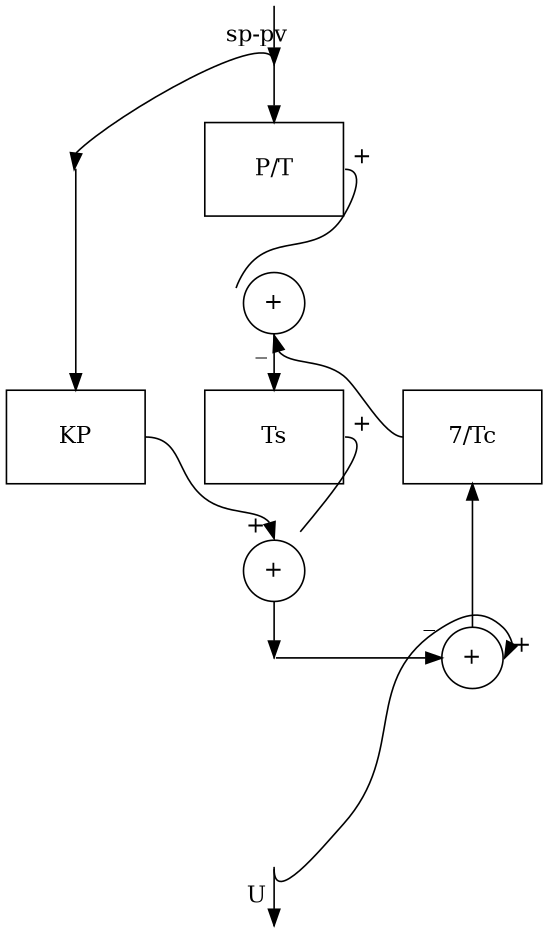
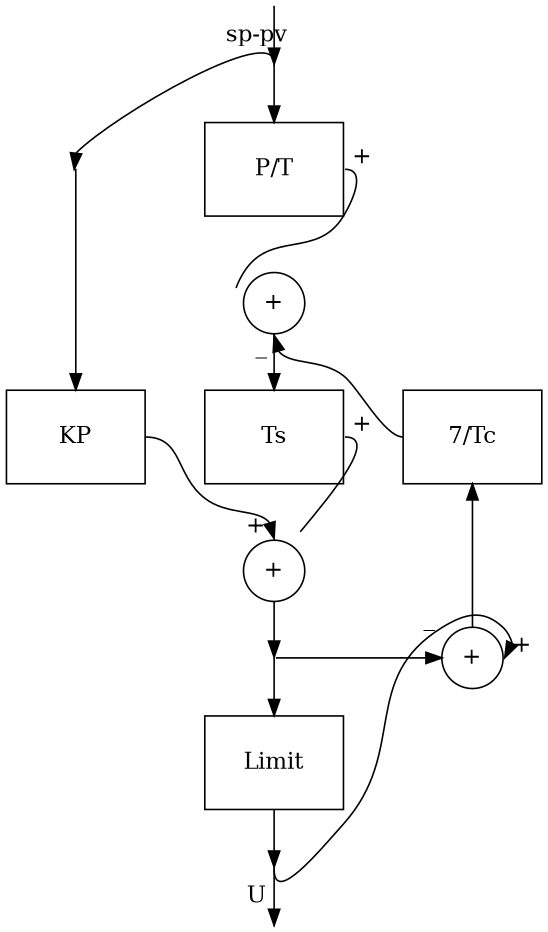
node "Limit": added
